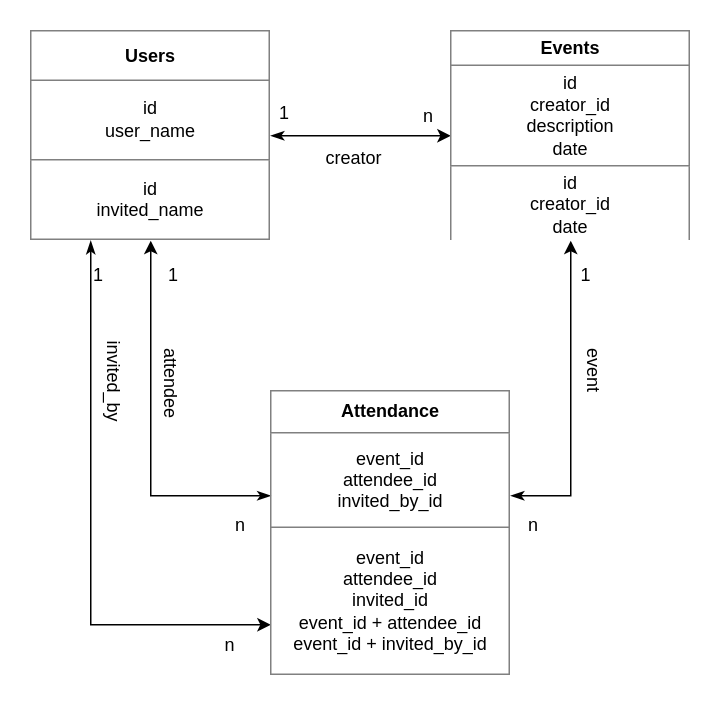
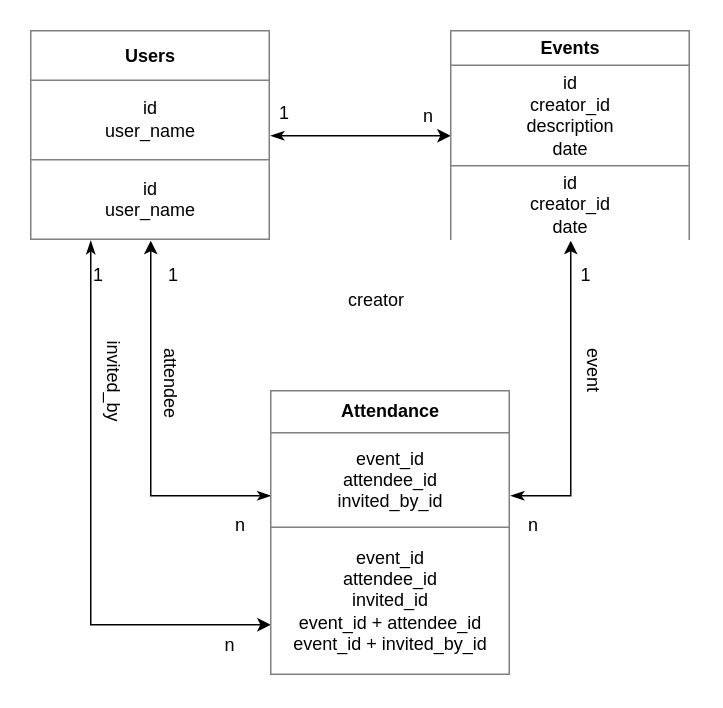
node "Users id user_name id invited_name": label "Users id user_name id invited_name" -> "Users id user_name id user_name"
node "creator": moved (361, 158) -> (383, 301)
